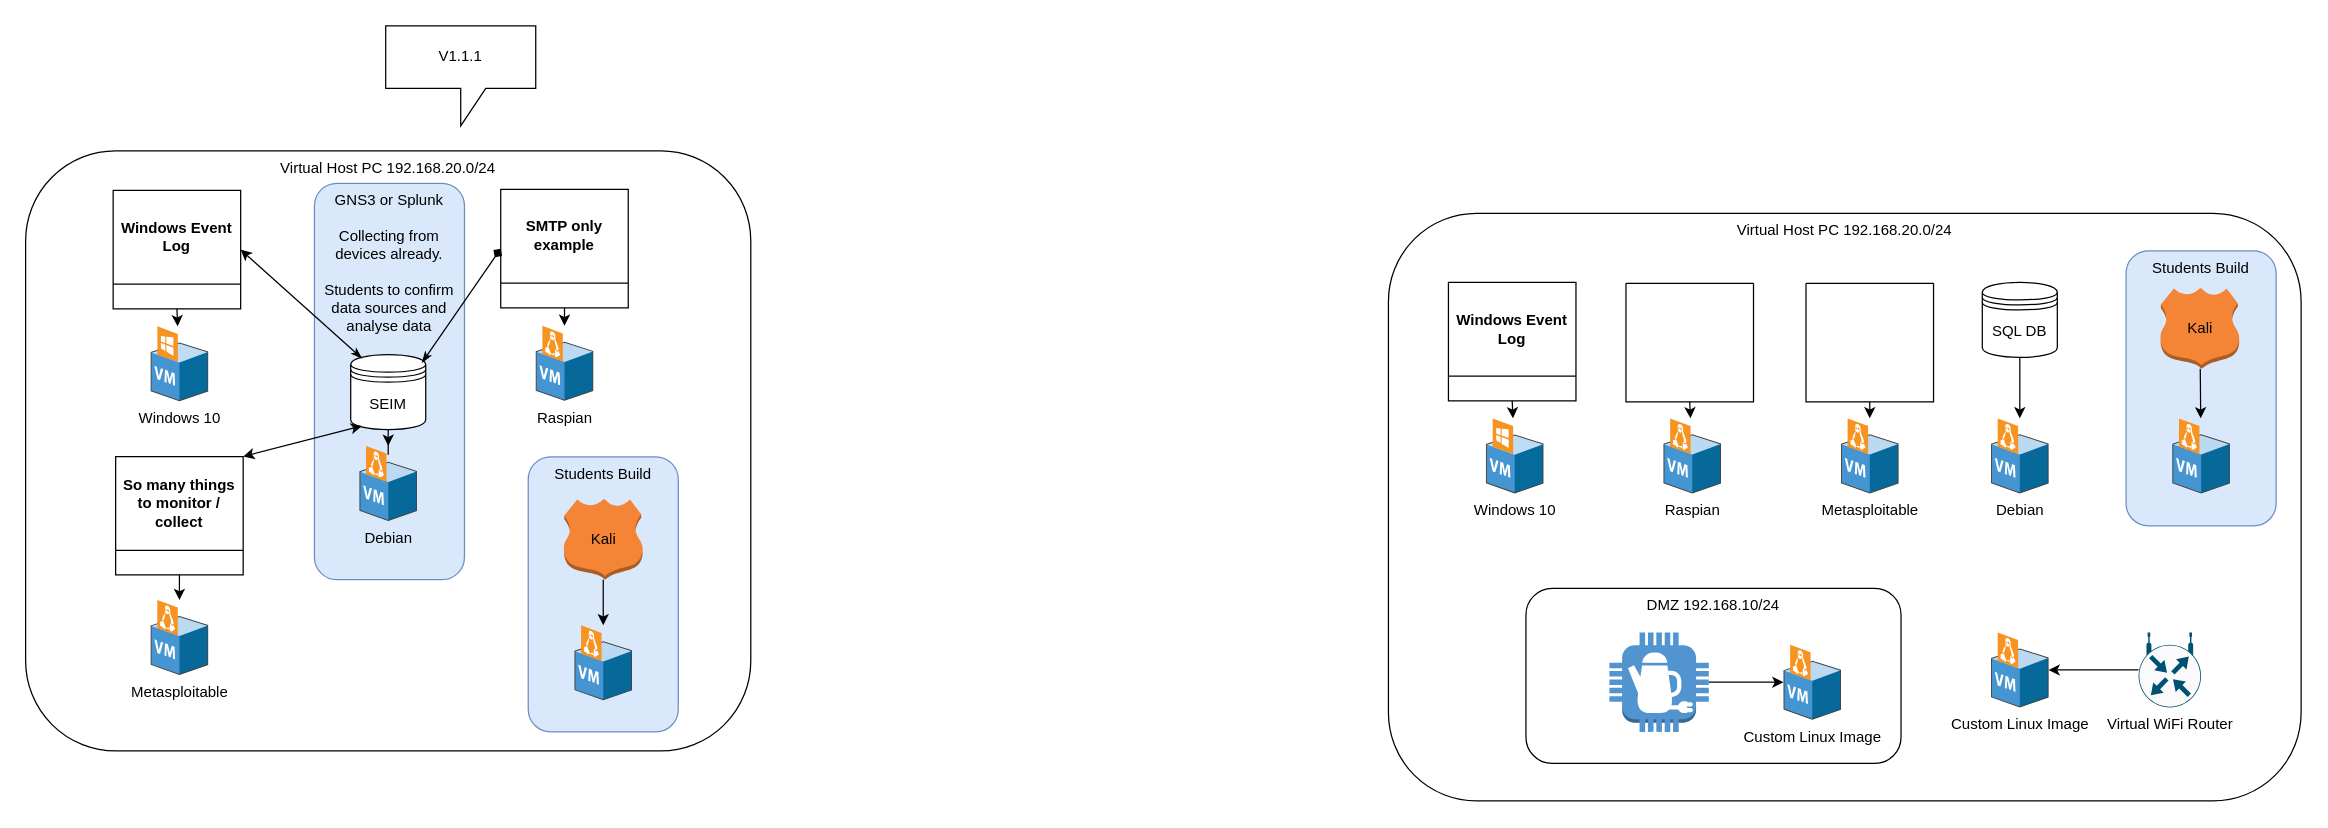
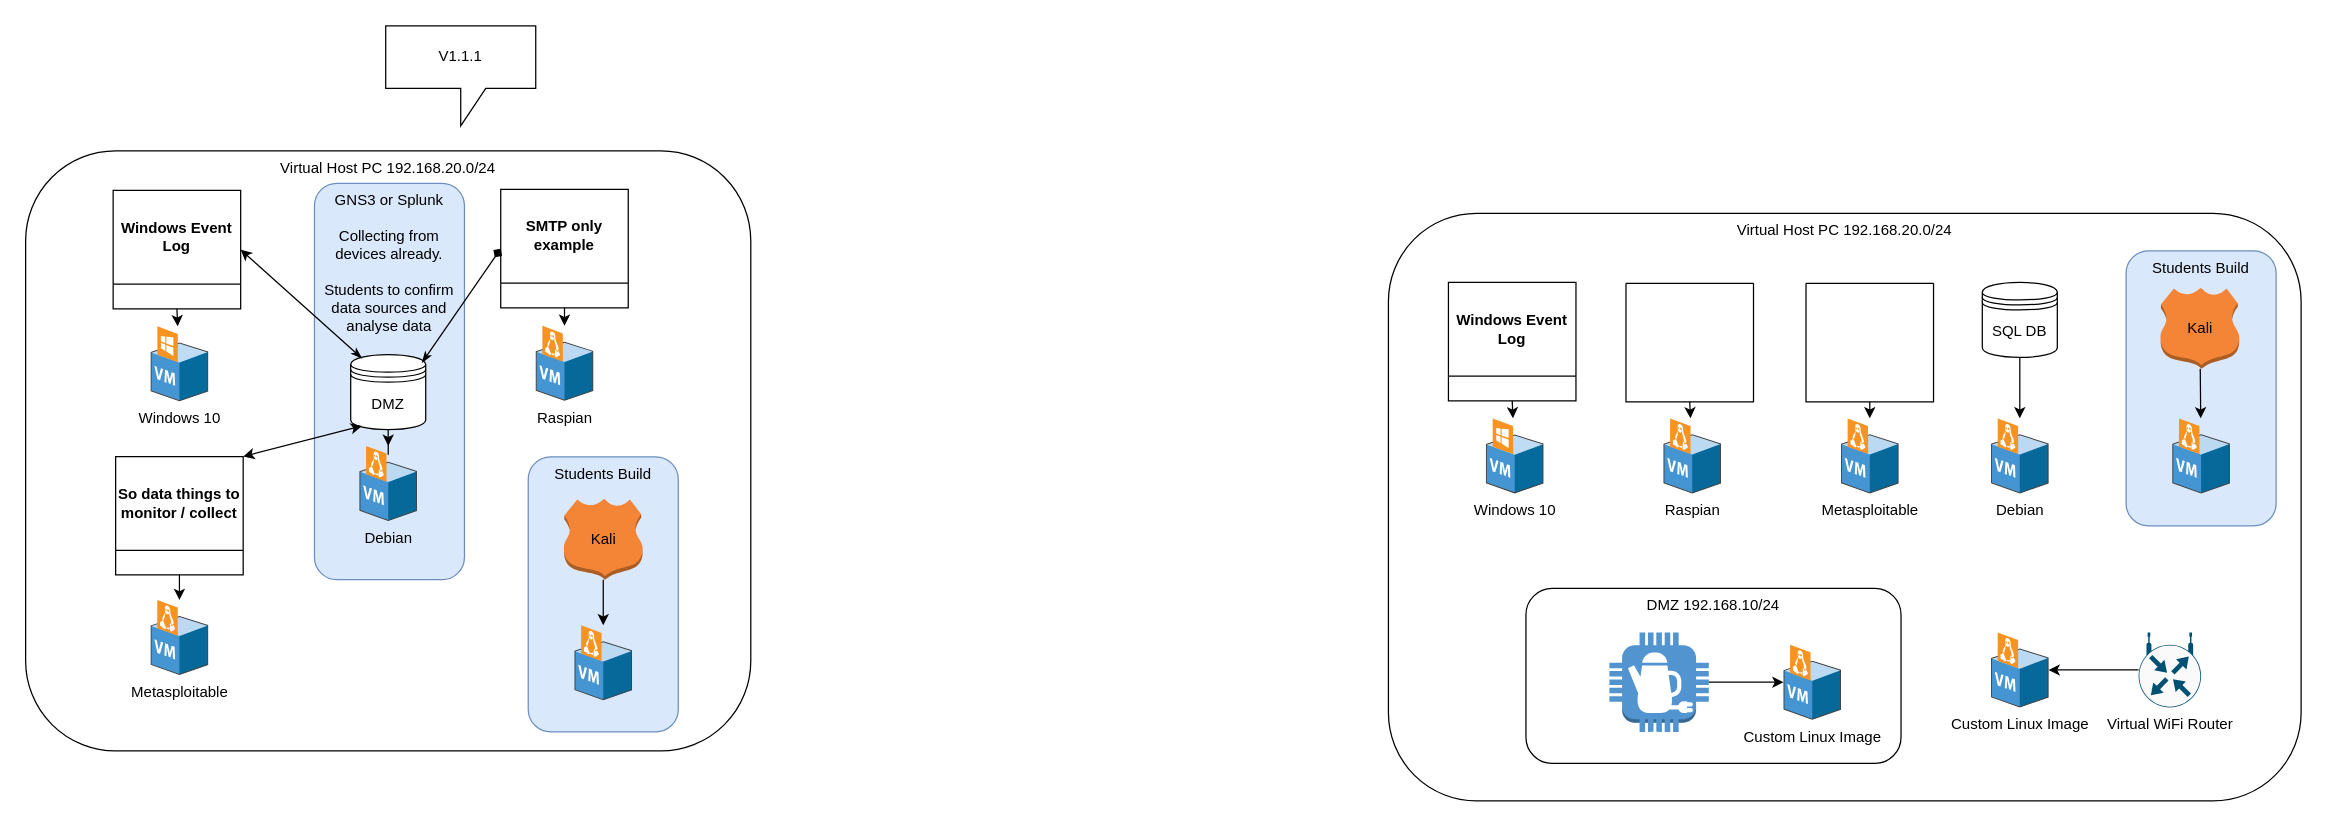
node "SEIM": label "SEIM" -> "DMZ"
node "So many things to monitor / collect": label "So many things to monitor / collect" -> "So data things to monitor / collect"
